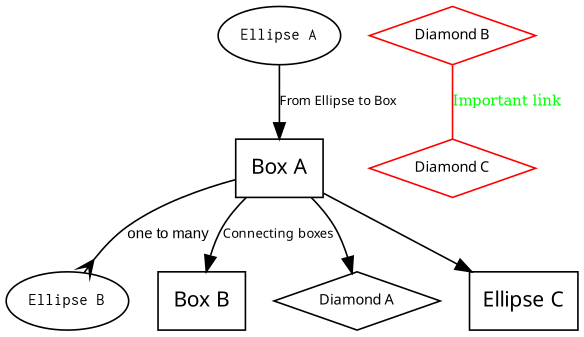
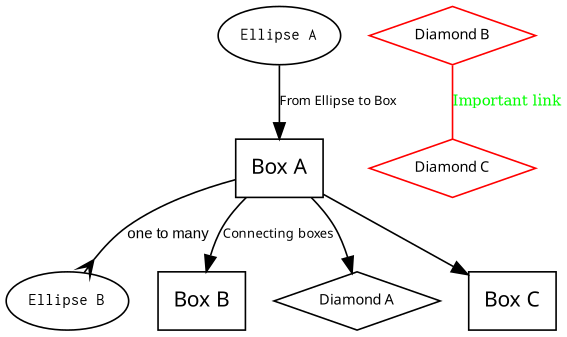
node "Ellipse C": label "Ellipse C" -> "Box C"
